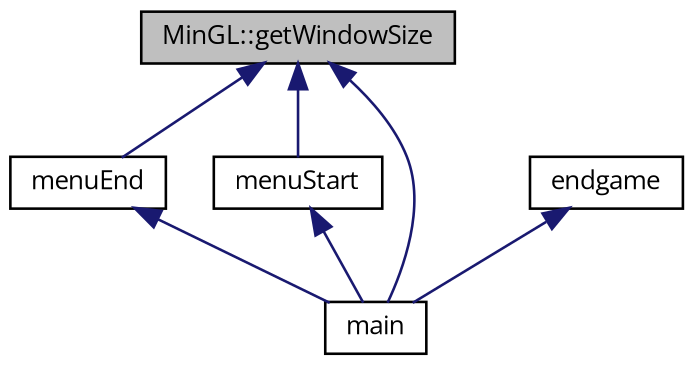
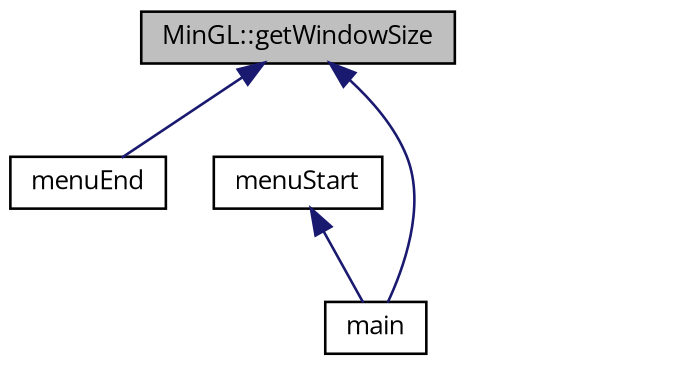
edge "menuStart" -> "MinGL::getWindowSize": removed
node "endgame": removed
edge "main" -> "menuEnd": removed
